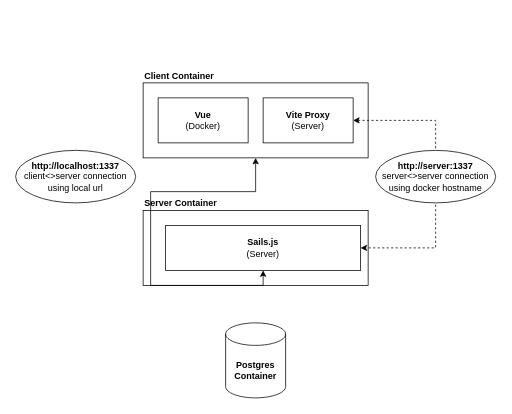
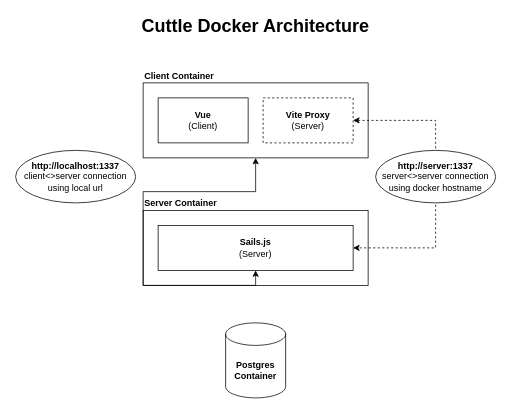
node "Cuttle Docker Architecture": added
node "Vue (Docker)": label "Vue (Docker)" -> "Vue (Client)"
node "Vite Proxy (Server)": style solid -> dashed
node "Sails.js (Server)": moved (263, 248) -> (255, 248)
